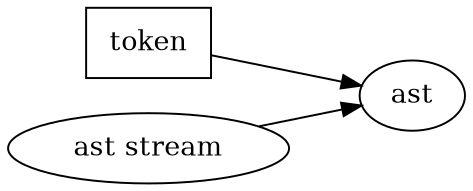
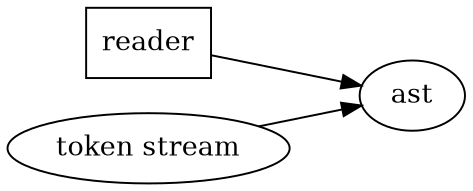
node "token": label "token" -> "reader"
node "ast stream": label "ast stream" -> "token stream"
